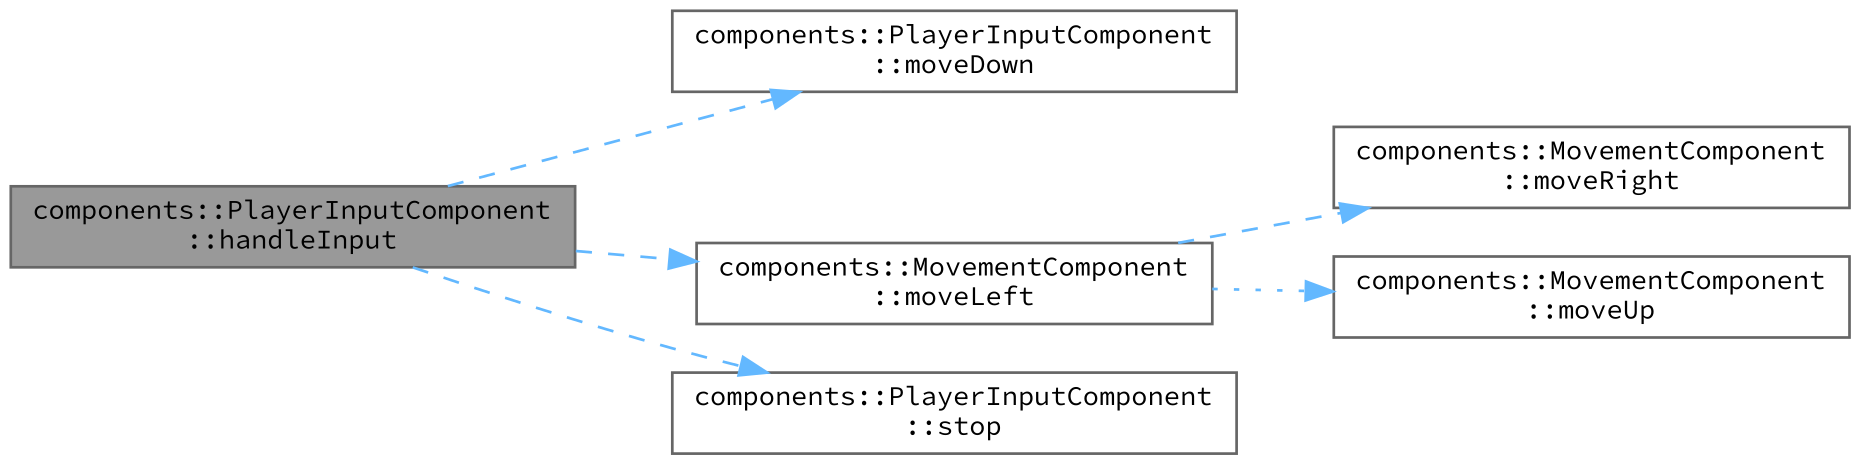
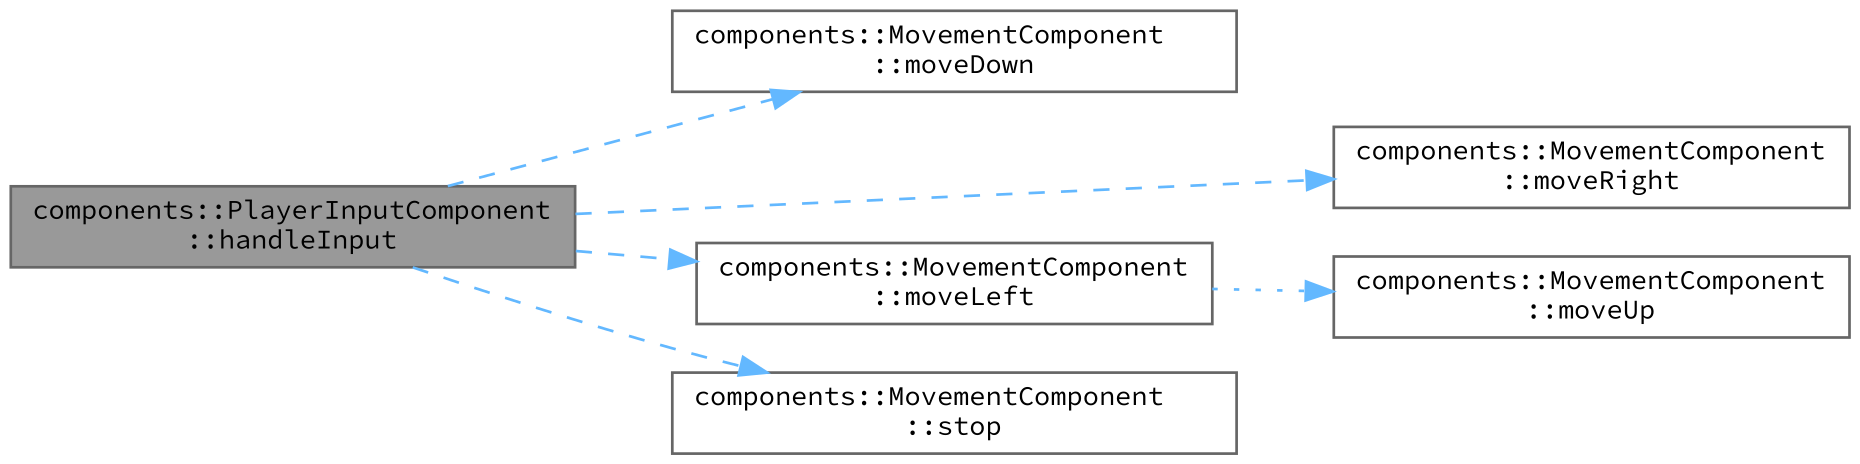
node "components::PlayerInputComponent ::moveDown": label "components::PlayerInputComponent ::moveDown" -> "components::MovementComponent ::moveDown"
edge "components::MovementComponent ::moveLeft" -> "components::MovementComponent ::moveRight": now "components::PlayerInputComponent ::handleInput" -> "components::MovementComponent ::moveRight"
node "components::PlayerInputComponent ::stop": label "components::PlayerInputComponent ::stop" -> "components::MovementComponent ::stop"
